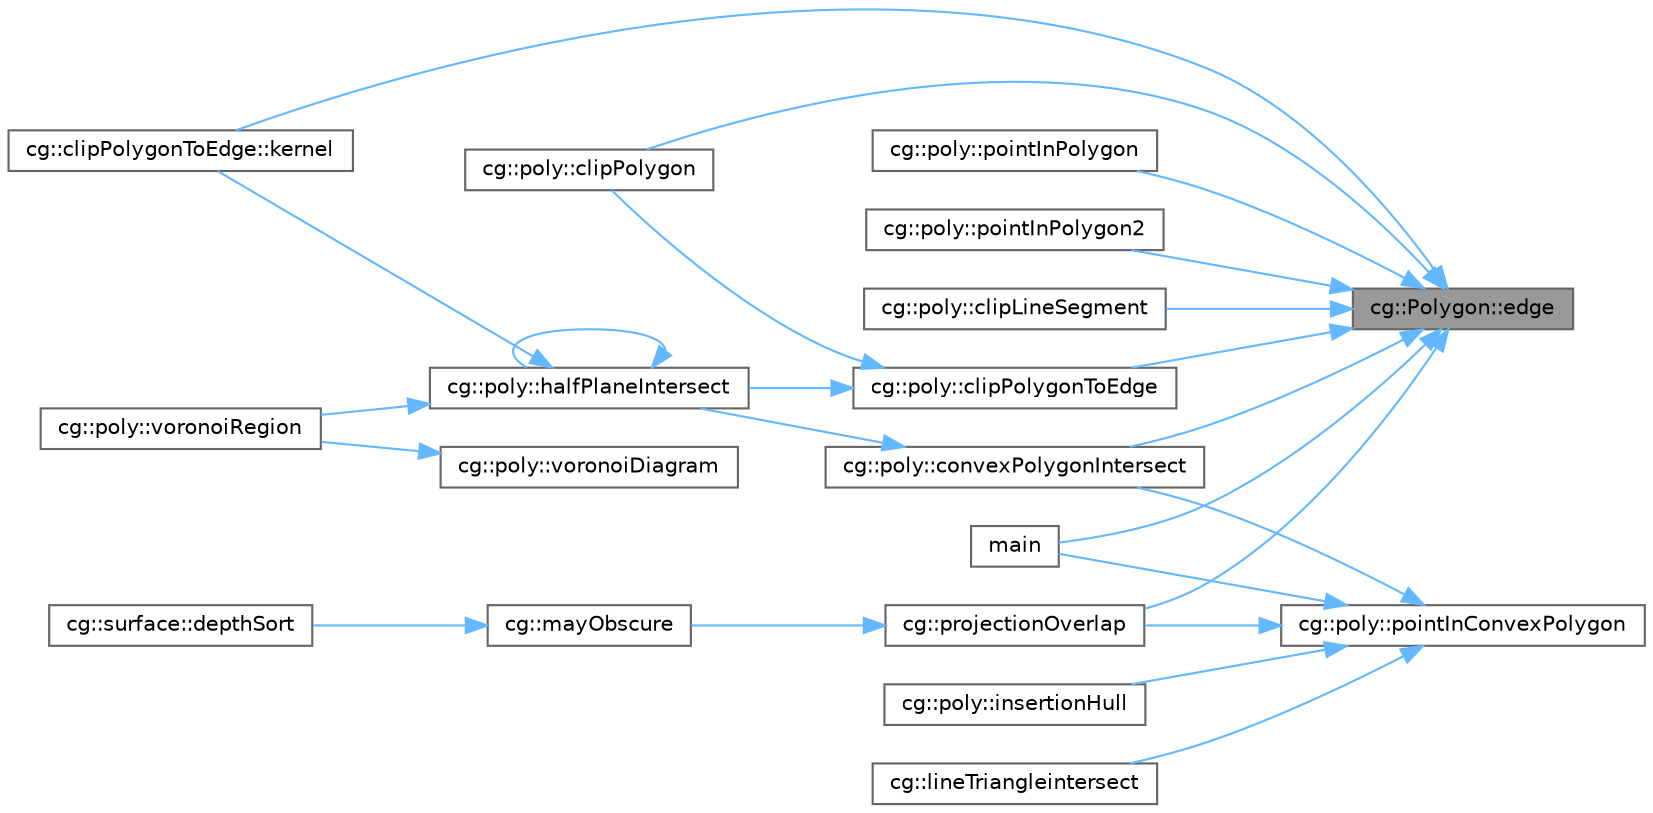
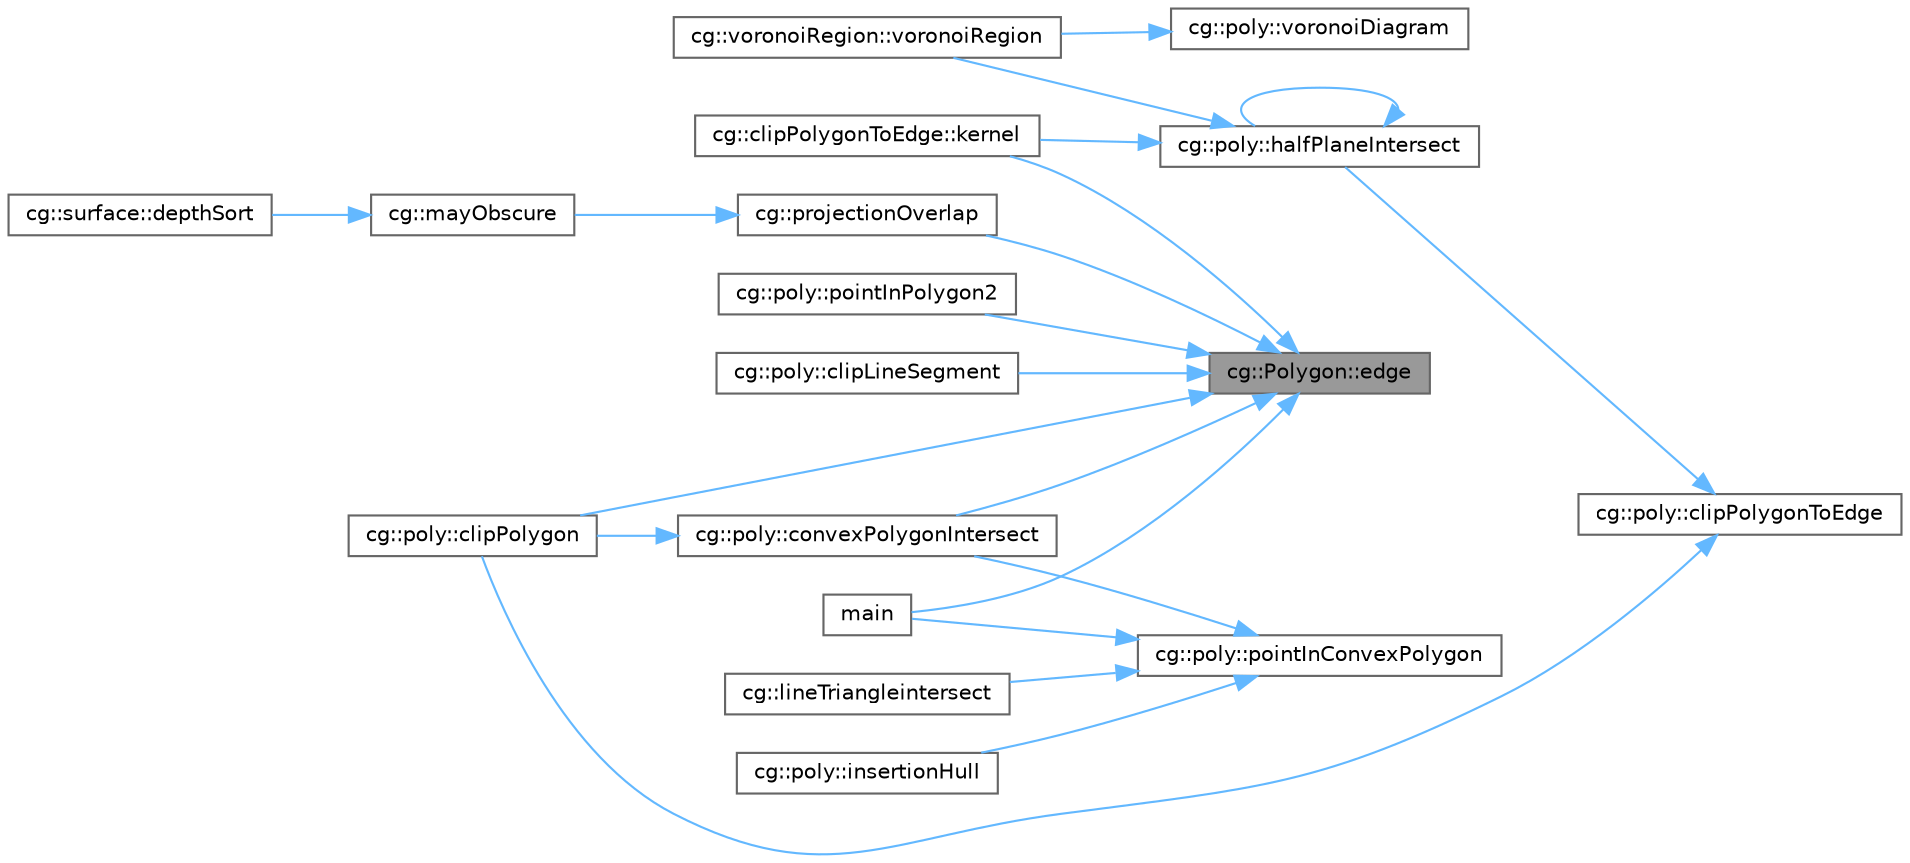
node "cg::poly::pointInPolygon": removed
edge "cg::poly::clipPolygonToEdge" -> "cg::Polygon::edge": removed
edge "cg::poly::halfPlaneIntersect" -> "cg::poly::convexPolygonIntersect": now "cg::poly::clipPolygon" -> "cg::poly::convexPolygonIntersect"
node "cg::poly::voronoiRegion": label "cg::poly::voronoiRegion" -> "cg::voronoiRegion::voronoiRegion"
edge "cg::projectionOverlap" -> "cg::poly::pointInConvexPolygon": removed
